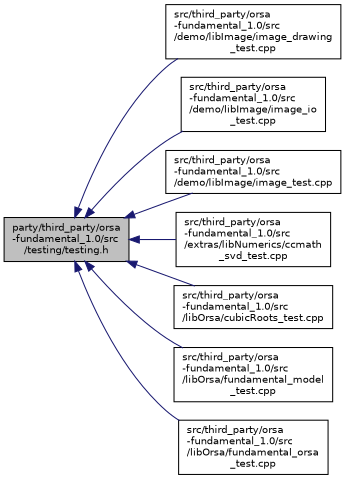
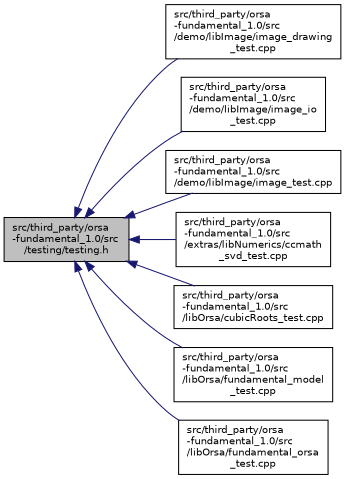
node "party/third_party/orsa -fundamental_1.0/src /testing/testing.h": label "party/third_party/orsa -fundamental_1.0/src /testing/testing.h" -> "src/third_party/orsa -fundamental_1.0/src /testing/testing.h"
